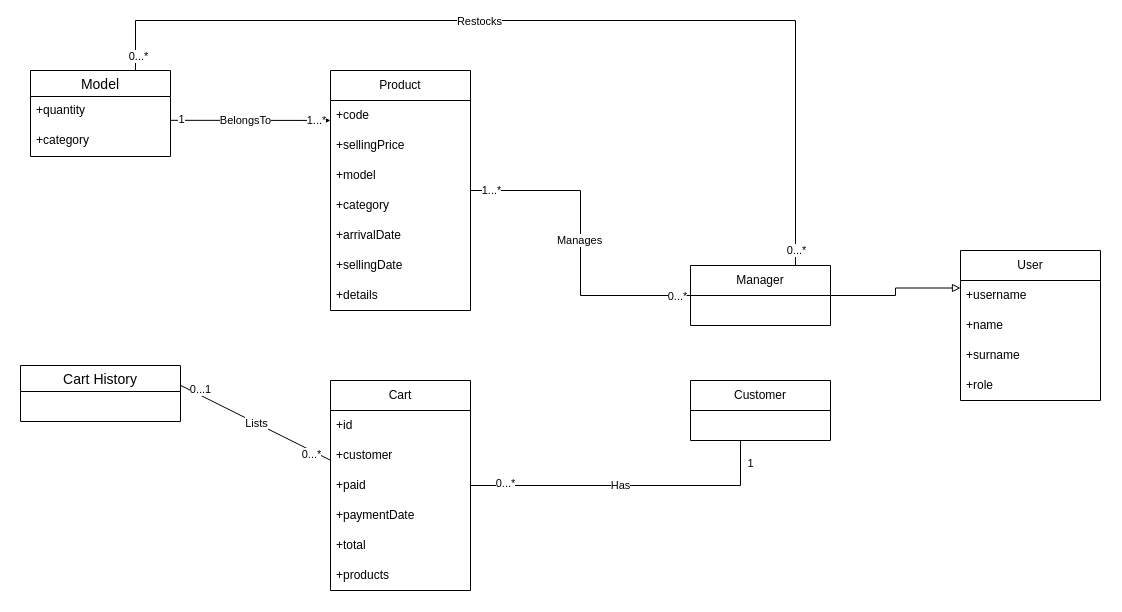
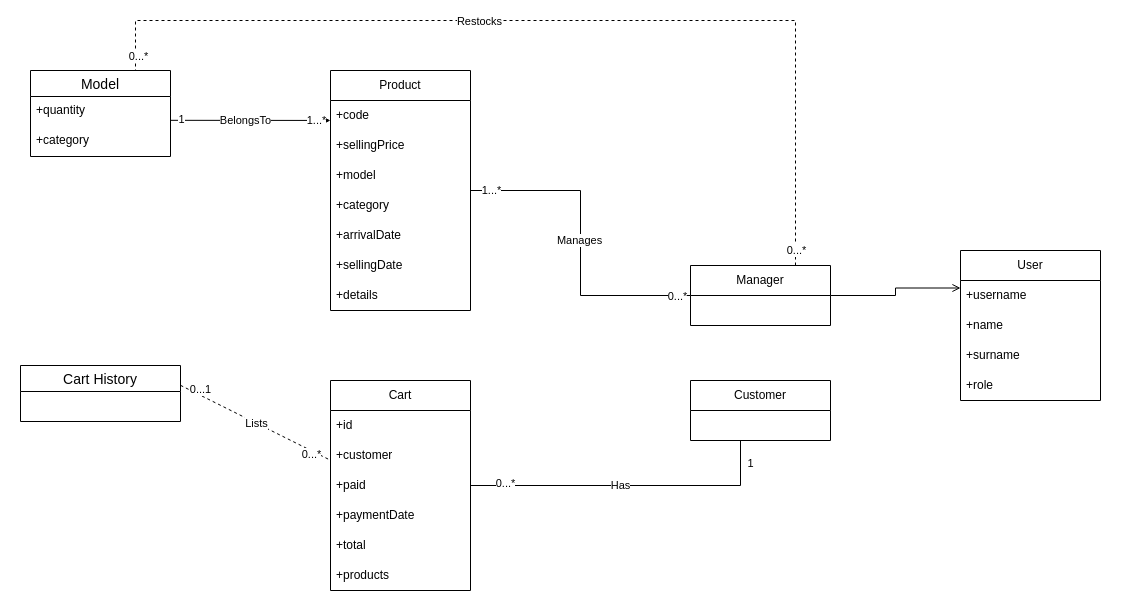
edge "Model" -- "Manager": style solid -> dashed
edge "Manager" -> "User": arrowhead block -> open
edge "Cart History" -- "+customer": style solid -> dashed
